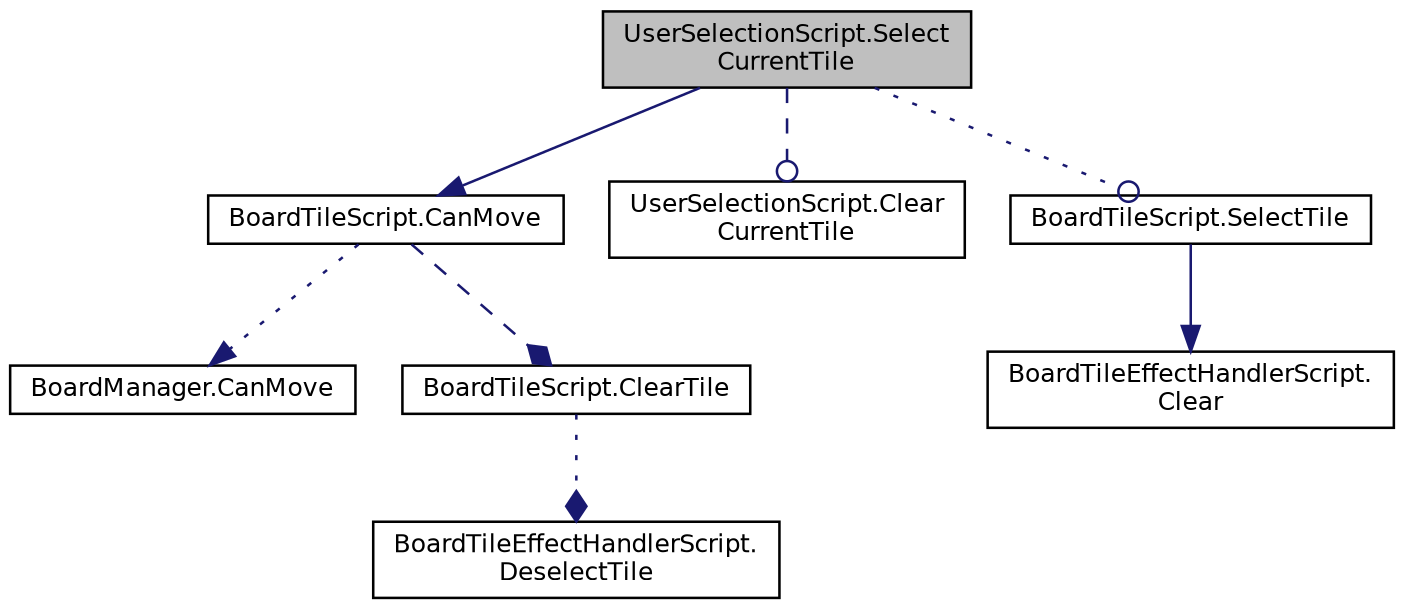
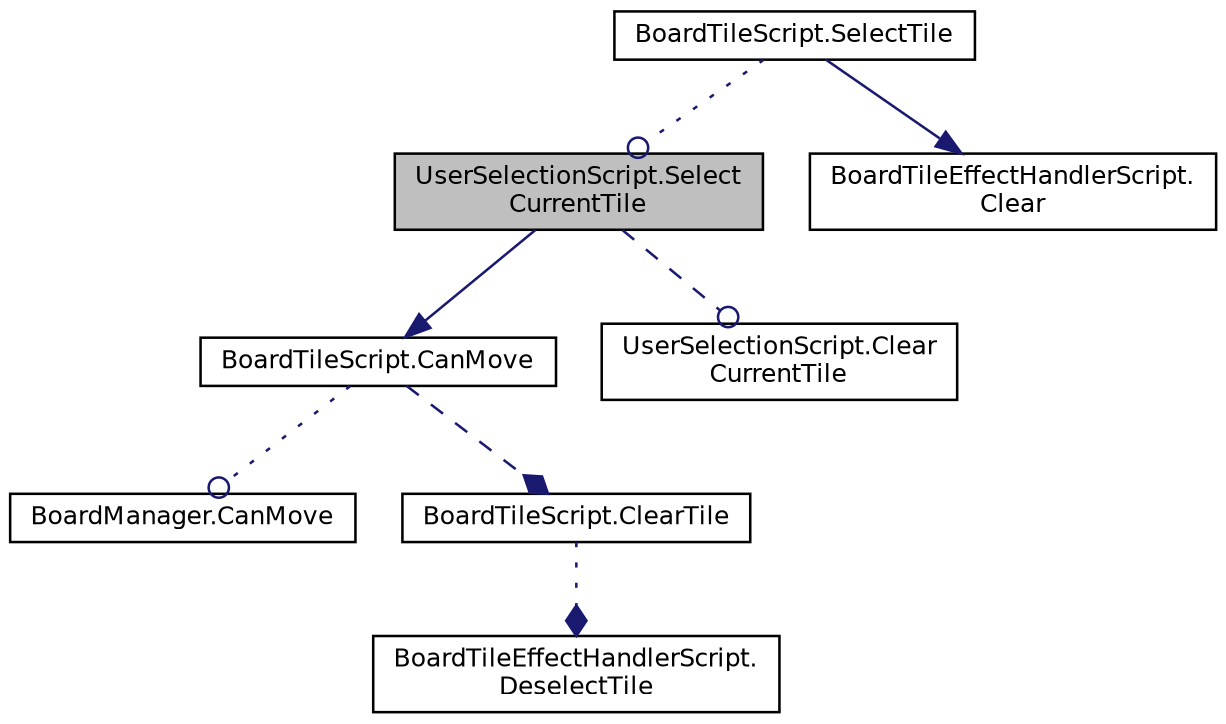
edge "UserSelectionScript.Select CurrentTile" -> "BoardTileScript.SelectTile": reversed
edge "BoardTileScript.CanMove" -> "BoardManager.CanMove": arrowhead normal -> odot
